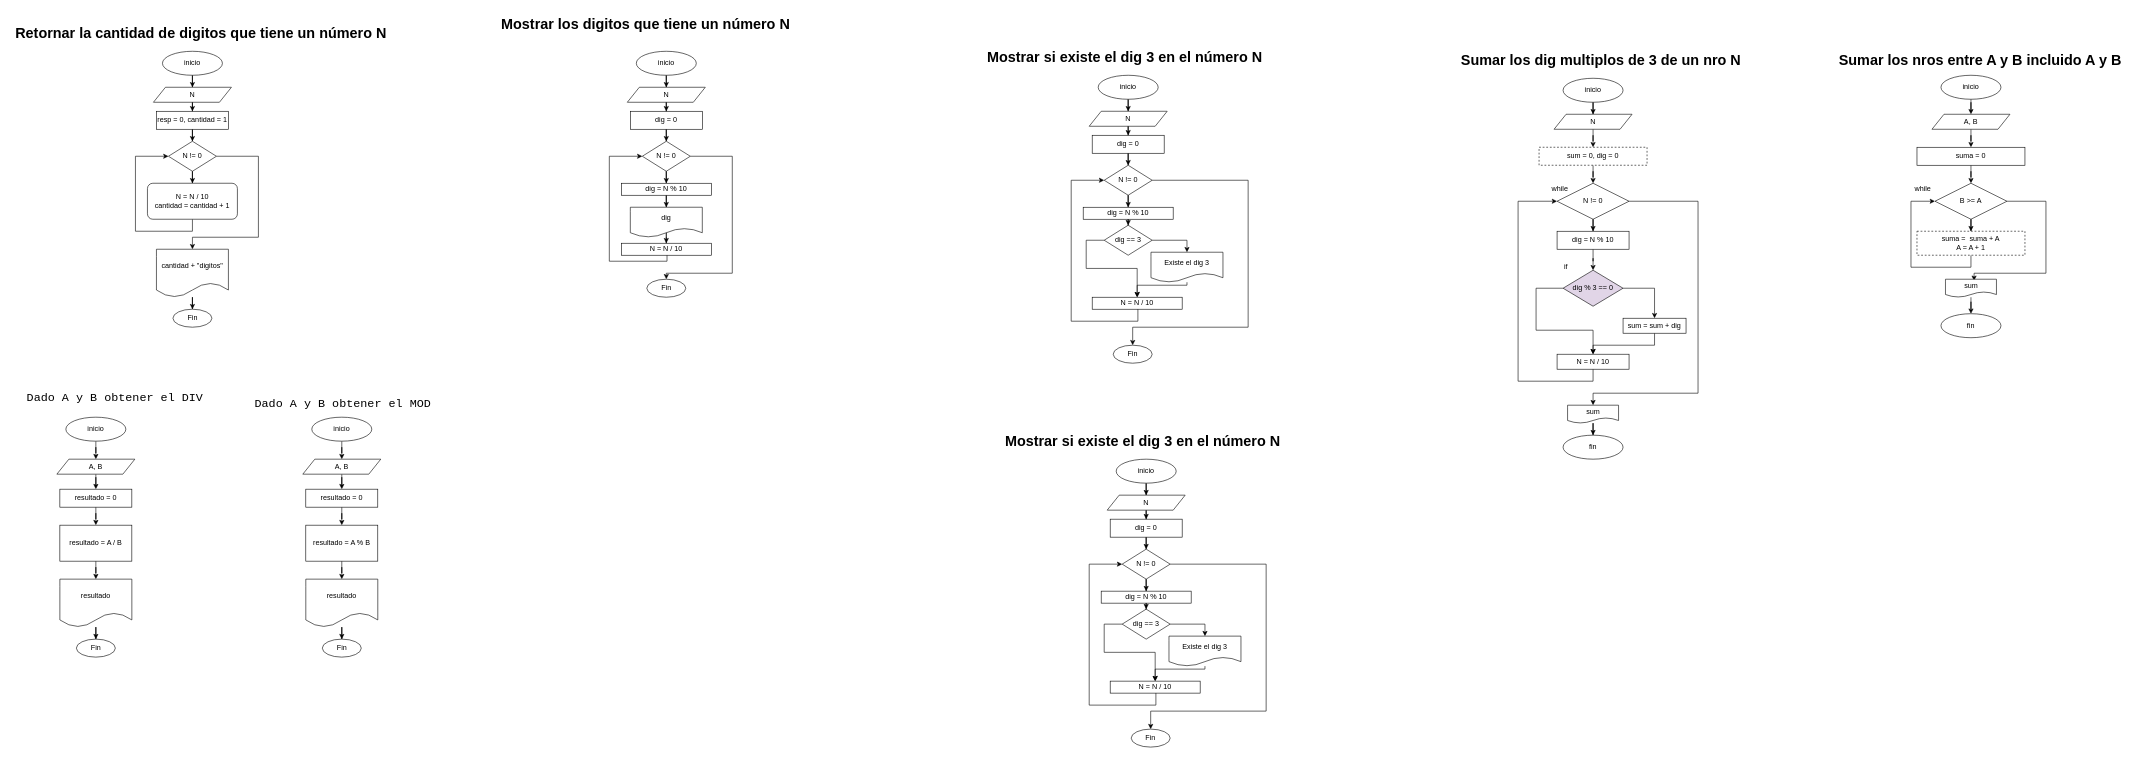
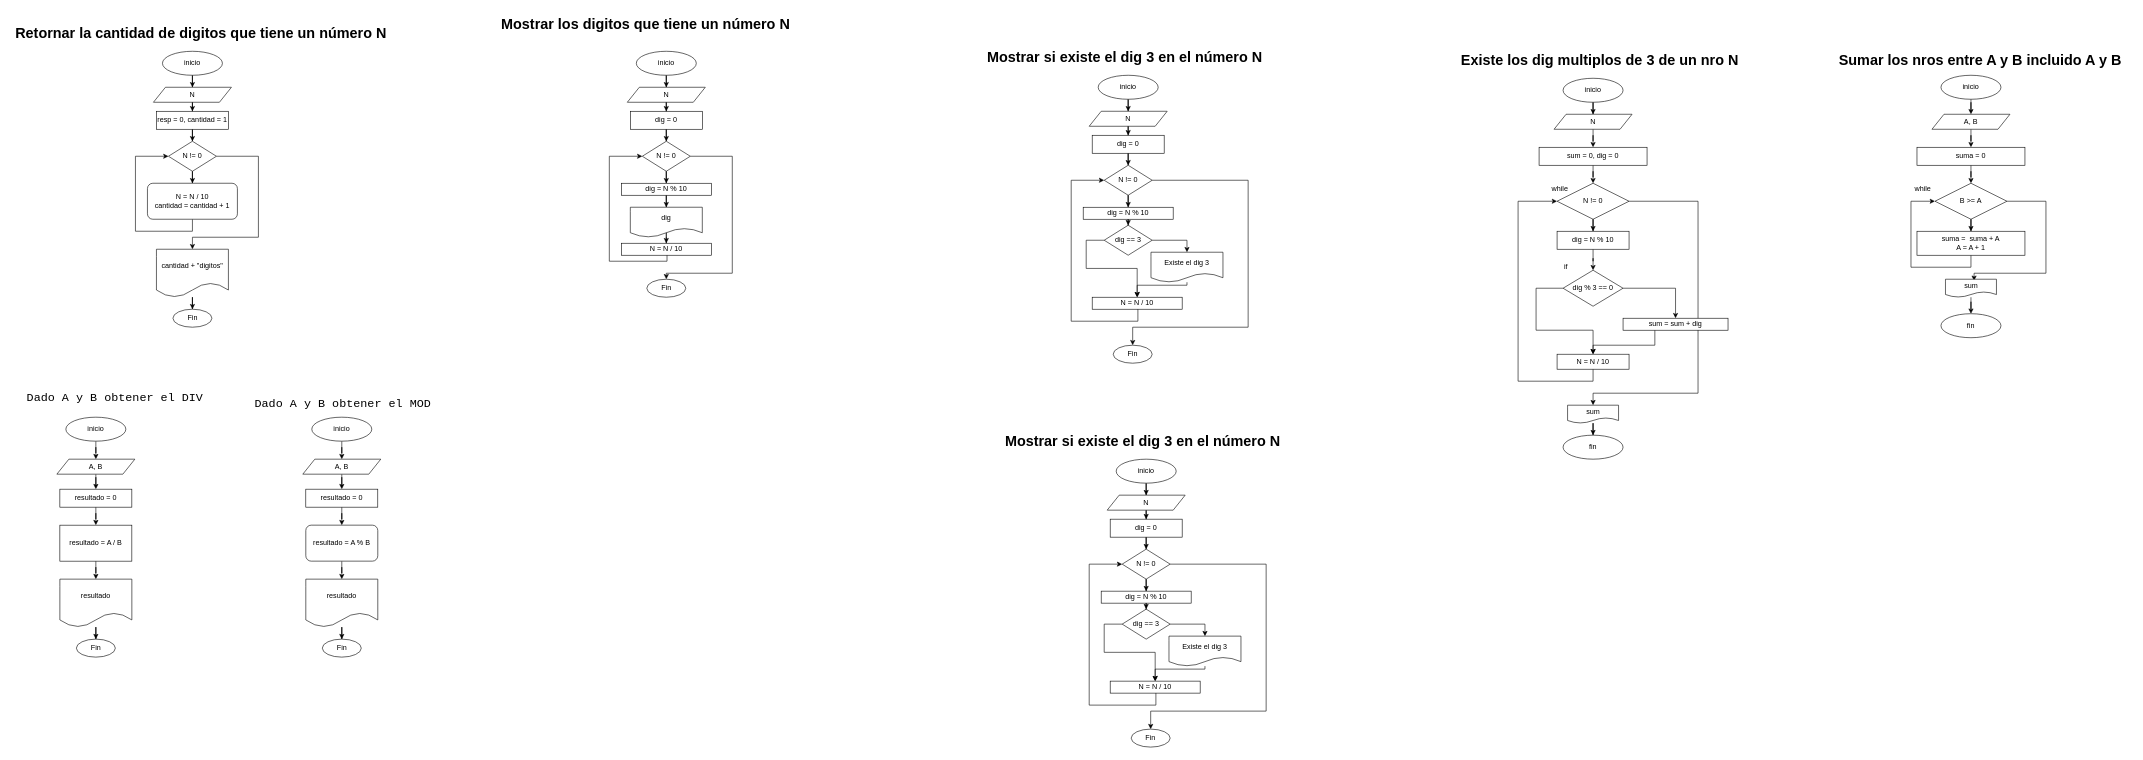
node "Sumar los dig multiplos de 3 de un nro N": label "Sumar los dig multiplos de 3 de un nro N" -> "Existe los dig multiplos de 3 de un nro N"
node "sum = 0, dig = 0": style dashed -> solid
node "suma = suma + A A = A + 1": style dashed -> solid
node "dig % 3 == 0": fillcolor #e1d5e7 -> #ffffff
node "sum = sum + dig": size 63x15 -> 105x12
node "resultado = A % B": shape rectangle -> rounded rectangle
